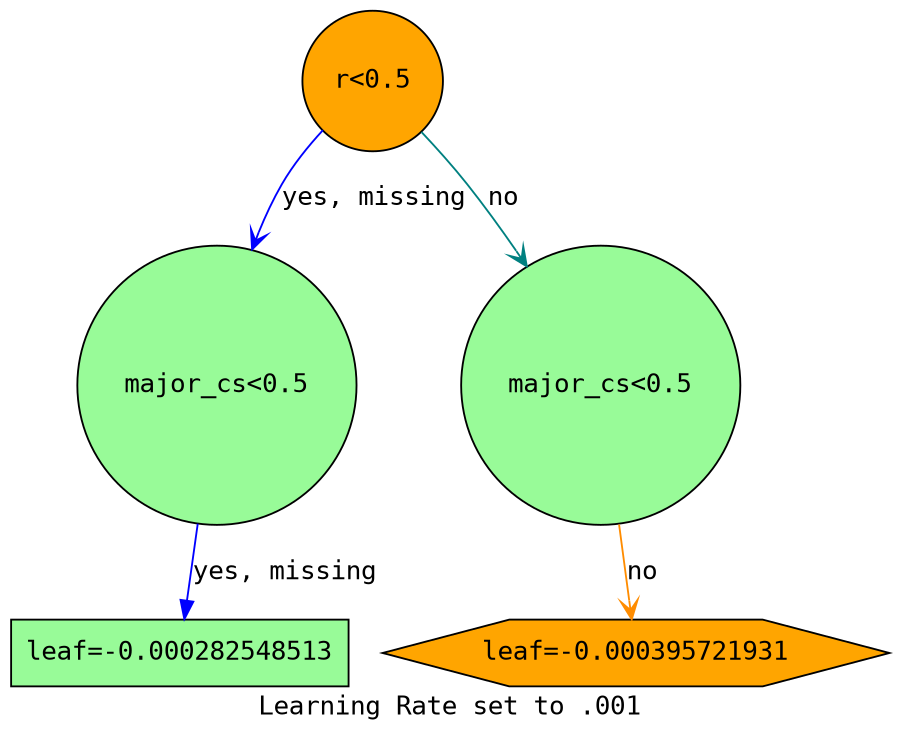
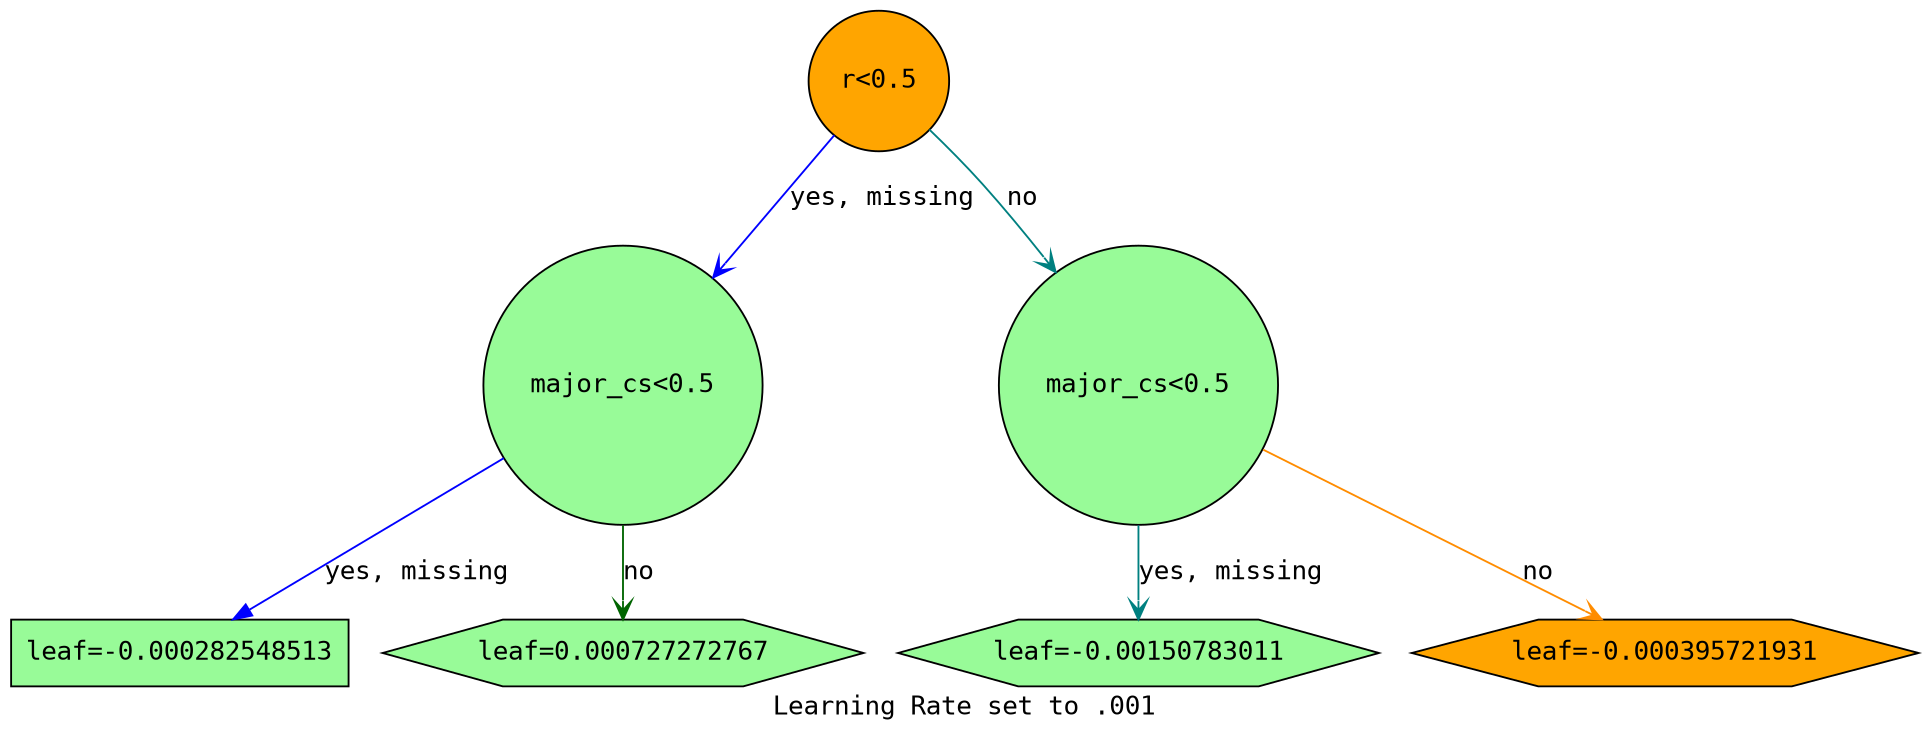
node "leaf=0.000727272767": added
node "leaf=-0.00150783011": added
